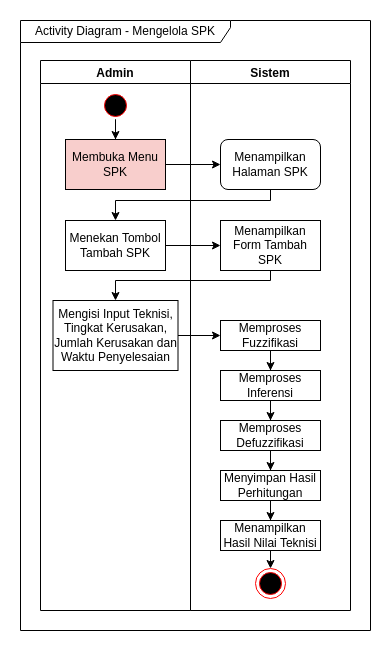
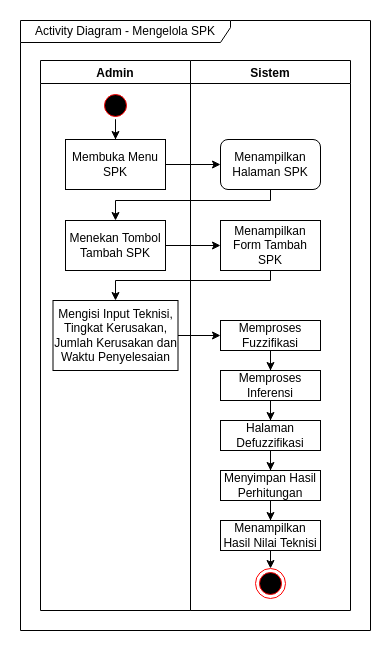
node "Membuka Menu SPK": fillcolor #f8cecc -> #ffffff
node "Memproses Defuzzifikasi": label "Memproses Defuzzifikasi" -> "Halaman Defuzzifikasi"
